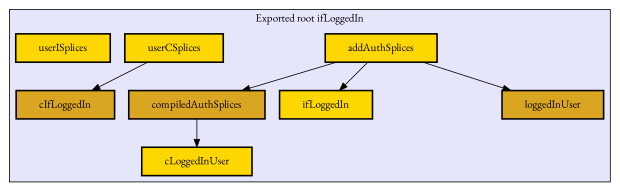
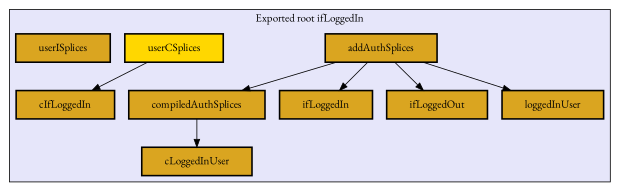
node "userISplices": fillcolor gold -> goldenrod
node "addAuthSplices": fillcolor gold -> goldenrod
node "ifLoggedIn": fillcolor gold -> goldenrod
node "ifLoggedOut": added
node "cLoggedInUser": fillcolor gold -> goldenrod
